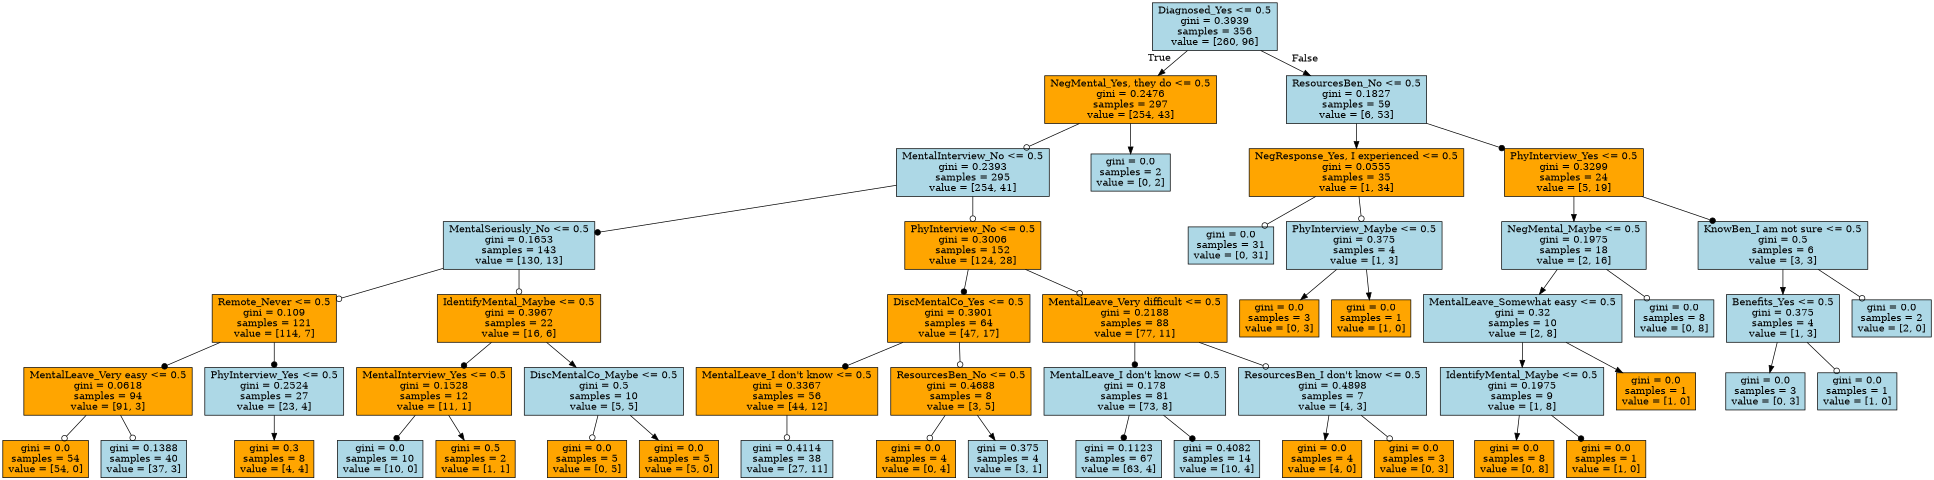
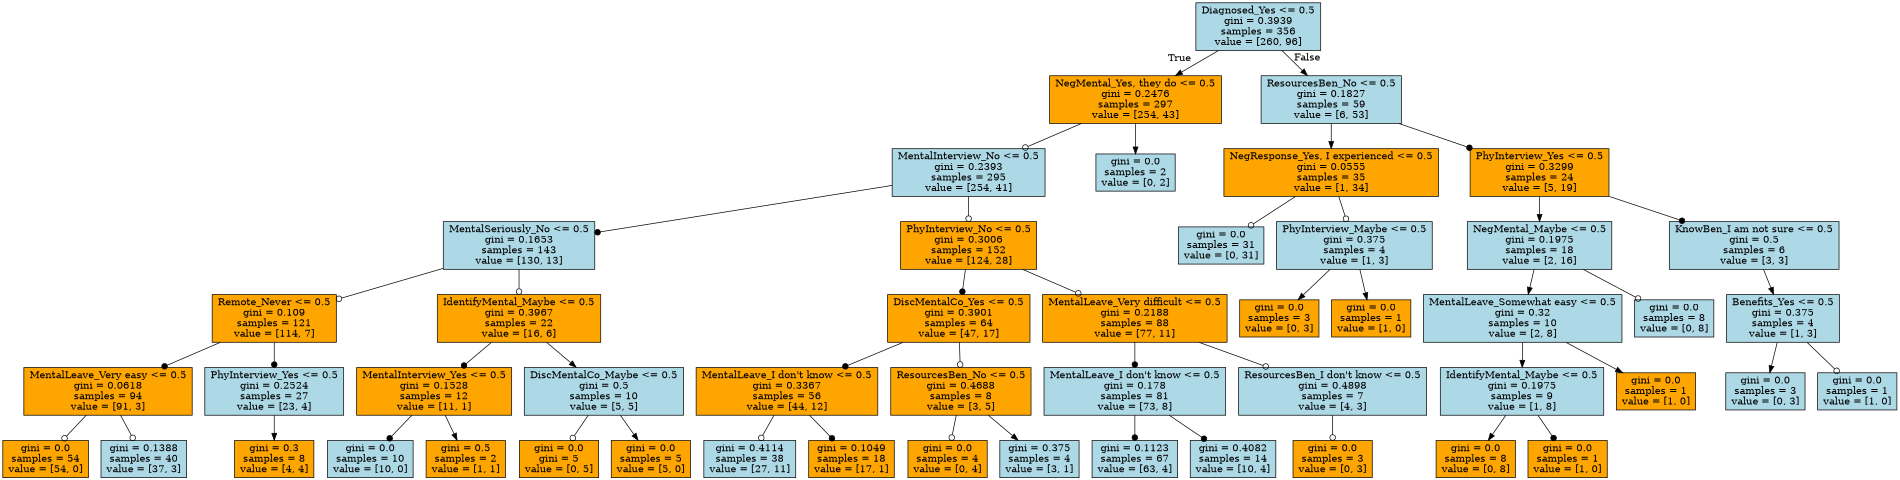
node "gini = 0.0 samples = 2 value = [2, 0]": removed
node "gini = 0.0 samples = 5 value = [0, 5]": label "gini = 0.0 samples = 5 value = [0, 5]" -> "gini = 0.0 gini = 5 value = [0, 5]"
node "gini = 0.1049 samples = 18 value = [17, 1]": added
node "gini = 0.0 samples = 4 value = [4, 0]": removed
